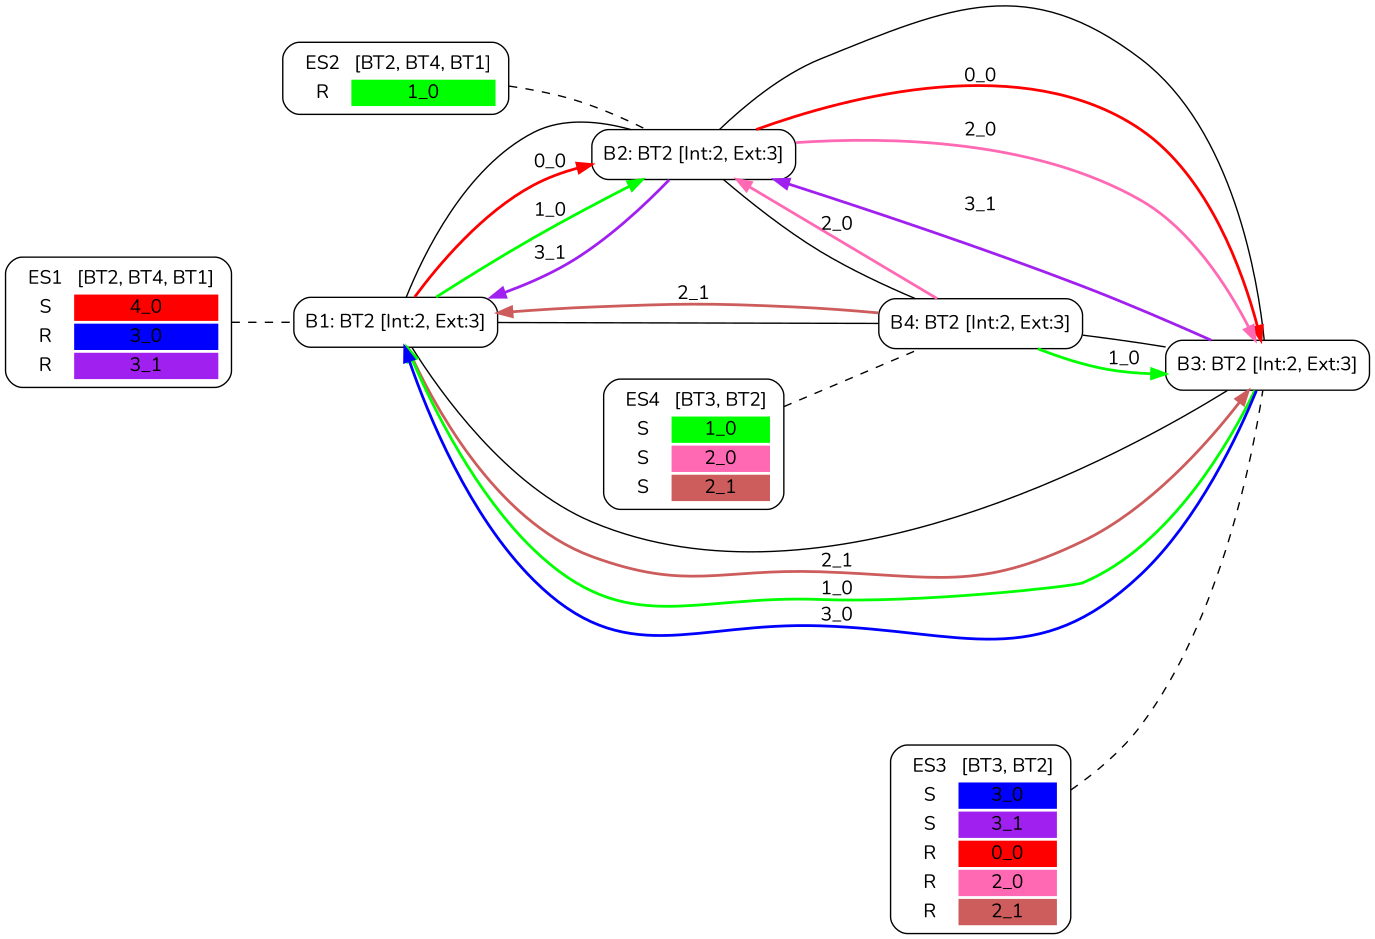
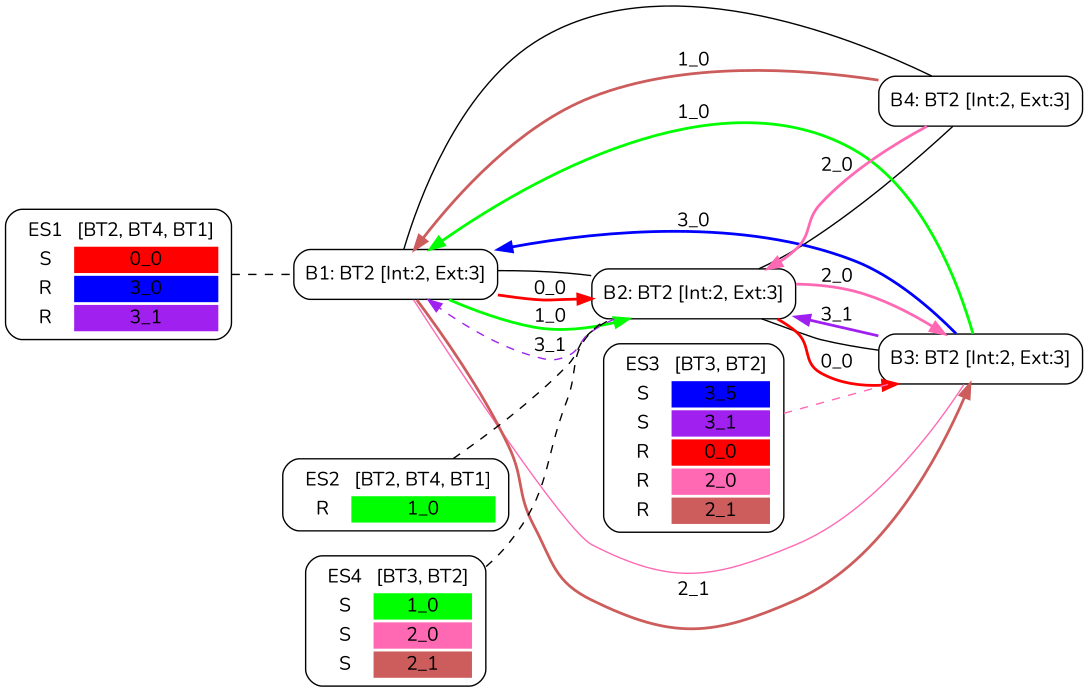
edge "B2: BT2 [Int:2, Ext:3]" -> "B1: BT2 [Int:2, Ext:3]": style bold -> dashed
edge "B4: BT2 [Int:2, Ext:3]" -> "B1: BT2 [Int:2, Ext:3]": label "2_1" -> "1_0"
node "ES1": text "4_0" -> "0_0"
edge "B4: BT2 [Int:2, Ext:3]" -- "B3: BT2 [Int:2, Ext:3]": removed
edge "B4: BT2 [Int:2, Ext:3]" -> "B3: BT2 [Int:2, Ext:3]": removed, label "1_0"
edge "B4: BT2 [Int:2, Ext:3]" -- "ES4": now "B2: BT2 [Int:2, Ext:3]" -- "ES4"
edge "B1: BT2 [Int:2, Ext:3]" -- "B3: BT2 [Int:2, Ext:3]": color black -> hotpink
edge "B3: BT2 [Int:2, Ext:3]" -- "ES3": color black -> hotpink
node "ES3": text "3_0" -> "3_5"
